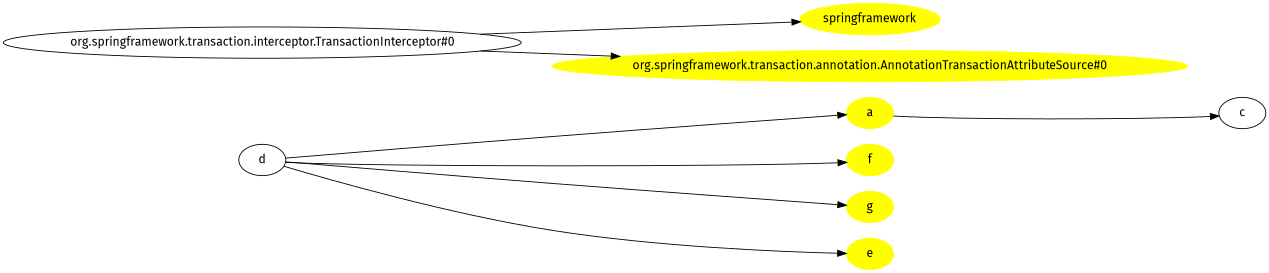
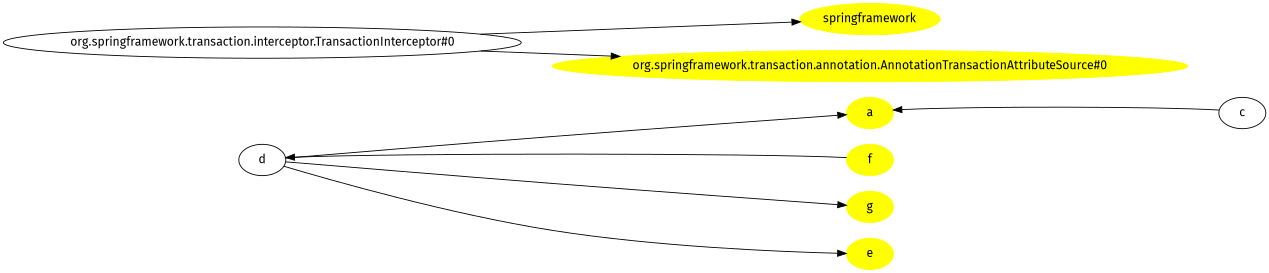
edge "a" -> "c": reversed
edge "d" -> "f": reversed
